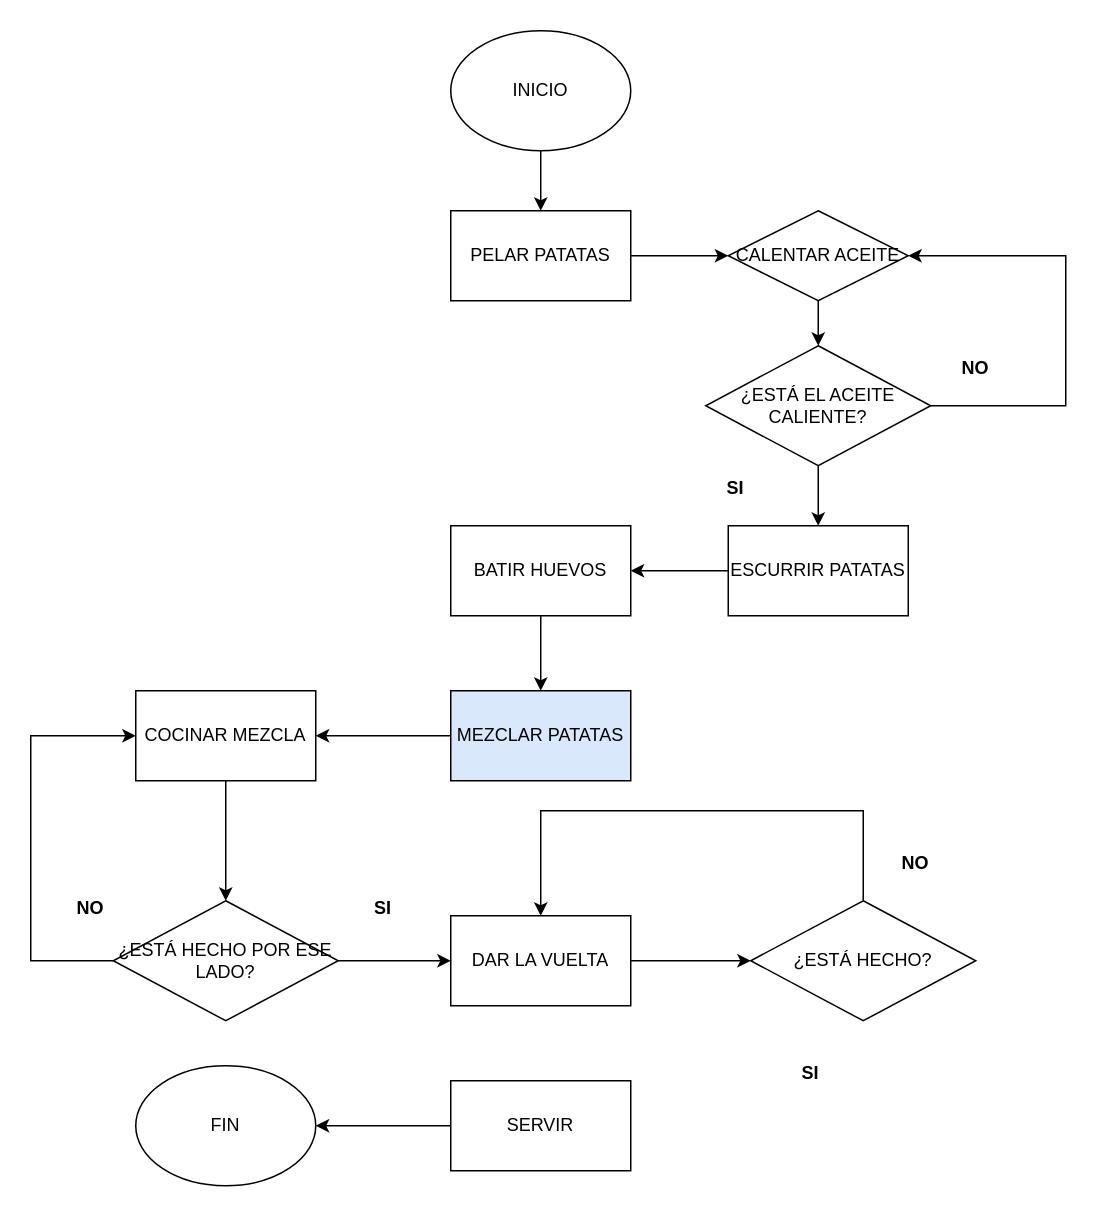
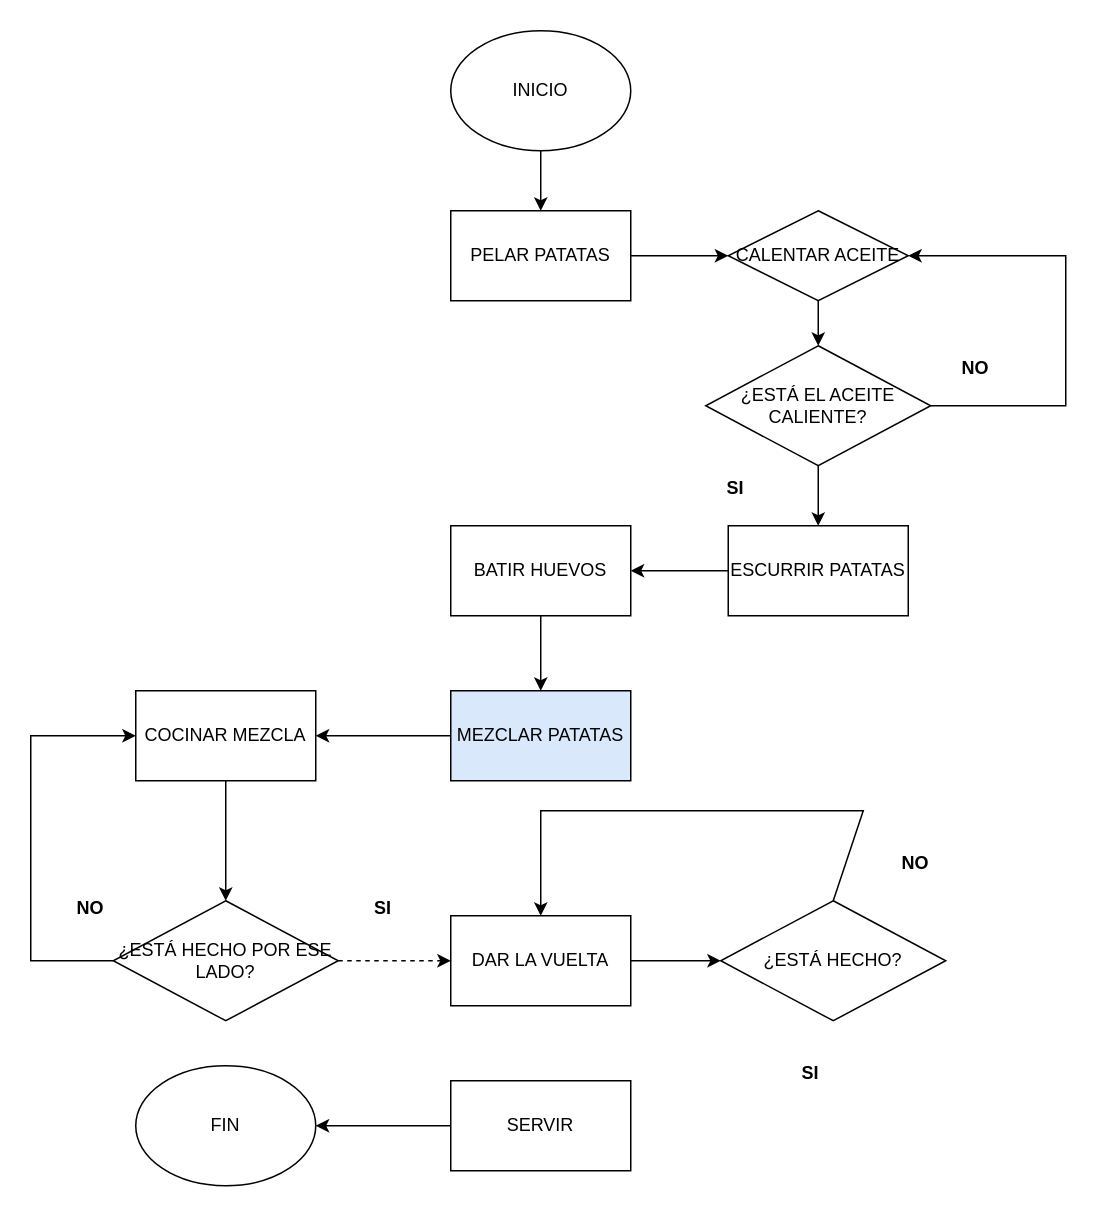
edge "¿ESTÁ HECHO POR ESE LADO?" -> "DAR LA VUELTA": style solid -> dashed
node "¿ESTÁ HECHO?": moved (863, 961) -> (833, 961)
